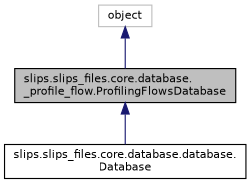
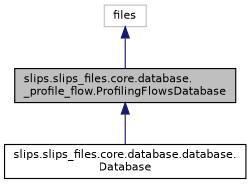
node "object": label "object" -> "files"
